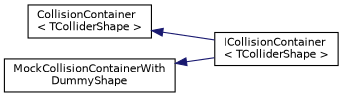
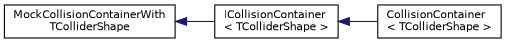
edge "ICollisionContainer < TColliderShape >" -> "CollisionContainer < TColliderShape >": reversed
node "MockCollisionContainerWith DummyShape": label "MockCollisionContainerWith DummyShape" -> "MockCollisionContainerWith TColliderShape"
